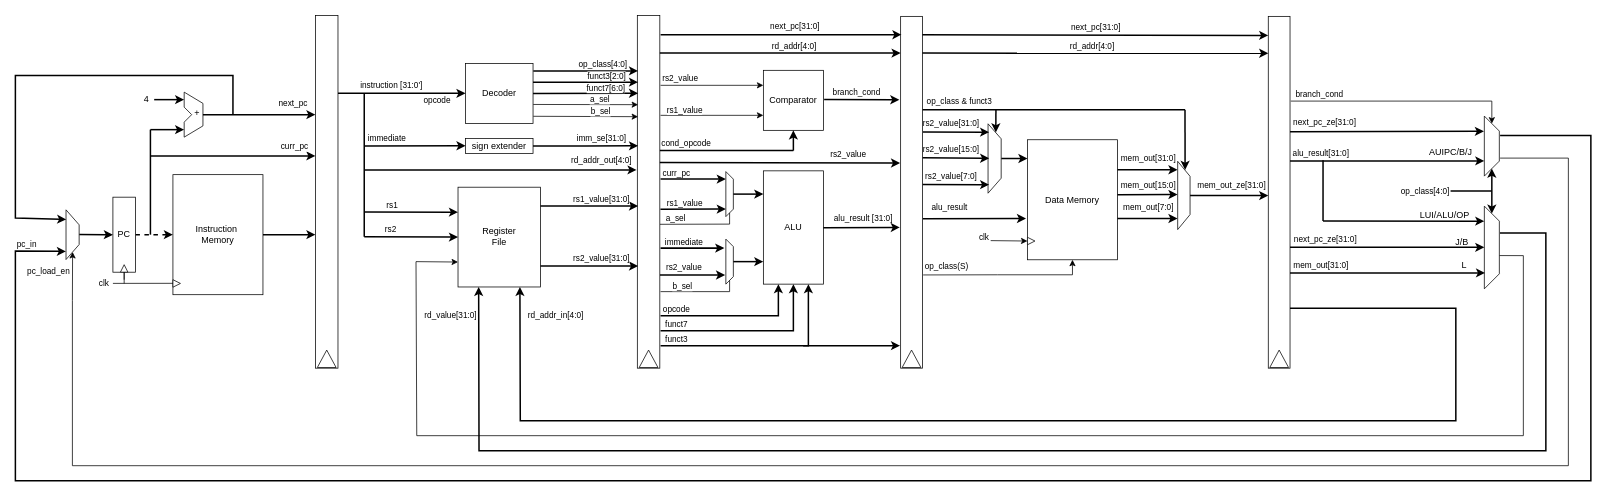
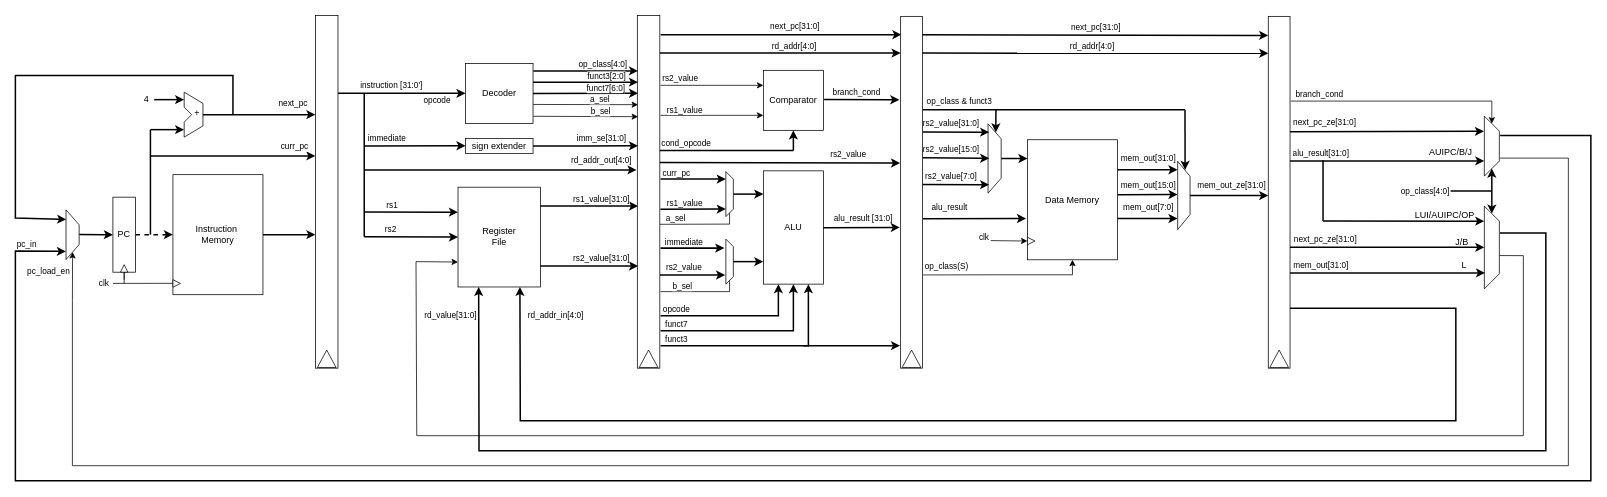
node "LUI/ALU/OP": label "LUI/ALU/OP" -> "LUI/AUIPC/OP"
